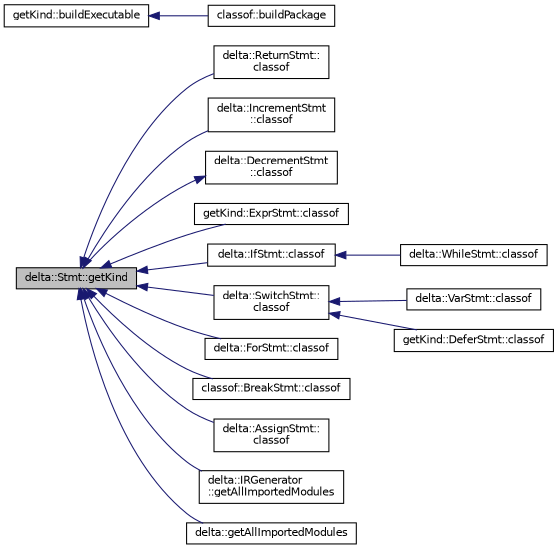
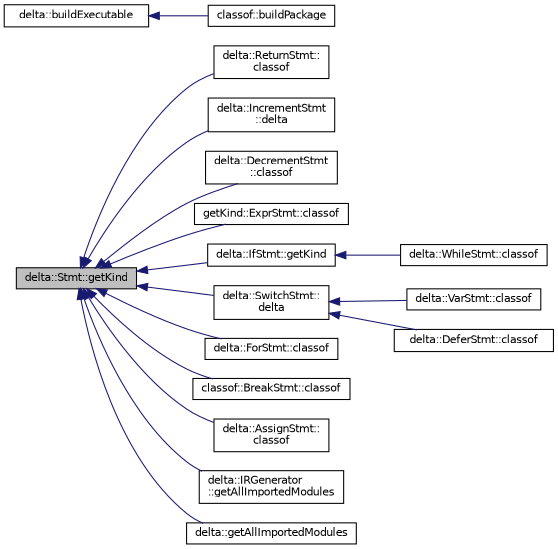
node "getKind::buildExecutable": label "getKind::buildExecutable" -> "delta::buildExecutable"
node "delta::IncrementStmt ::classof": label "delta::IncrementStmt ::classof" -> "delta::IncrementStmt ::delta"
edge "delta::Stmt::getKind" -> "delta::DecrementStmt ::classof": reversed
node "delta::IfStmt::classof": label "delta::IfStmt::classof" -> "delta::IfStmt::getKind"
node "delta::SwitchStmt:: classof": label "delta::SwitchStmt:: classof" -> "delta::SwitchStmt:: delta"
node "getKind::DeferStmt::classof": label "getKind::DeferStmt::classof" -> "delta::DeferStmt::classof"
